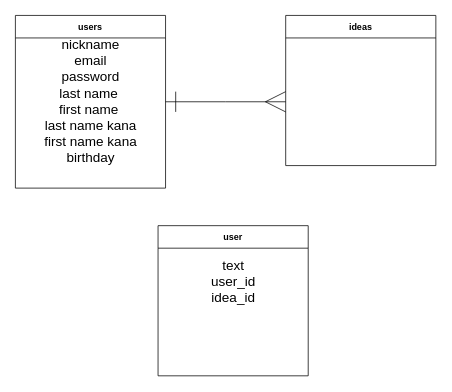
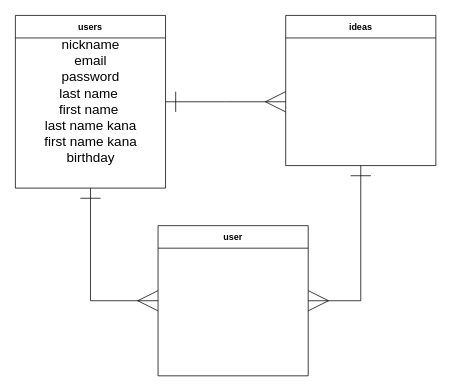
edge "ideas" -- "user": added
edge "users" -- "user": added
node "text user_id idea_id": removed
